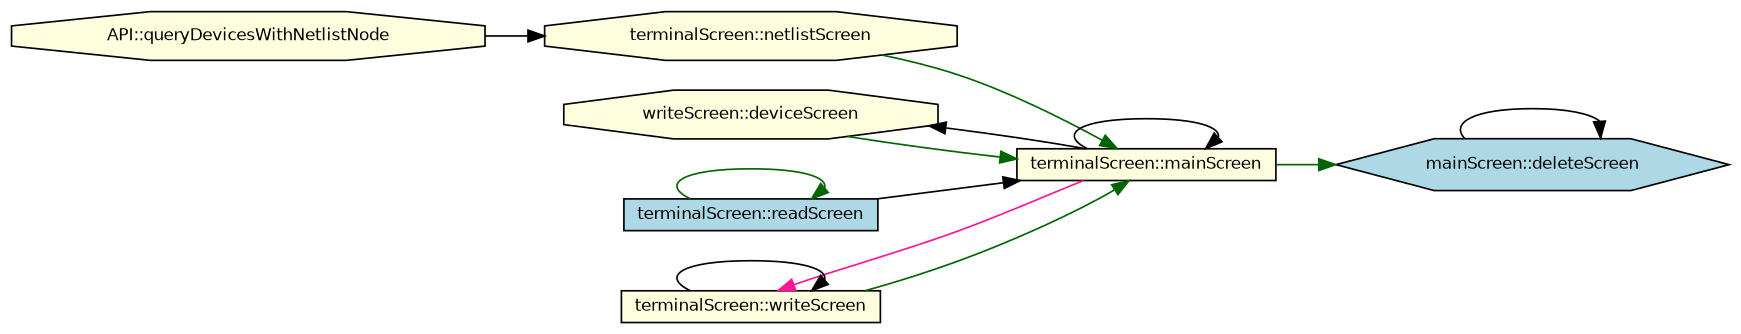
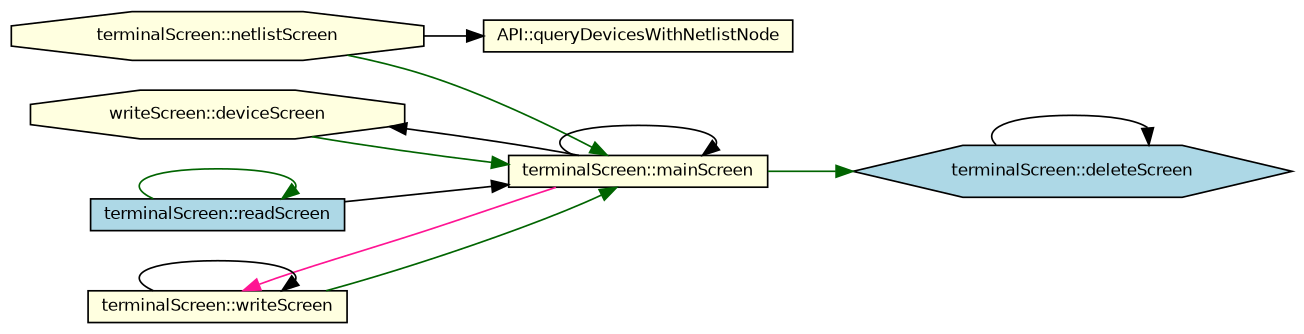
node "API::queryDevicesWithNetlistNode": shape octagon -> box
edge "API::queryDevicesWithNetlistNode" -> "terminalScreen::netlistScreen": reversed
node "mainScreen::deleteScreen": label "mainScreen::deleteScreen" -> "terminalScreen::deleteScreen"
